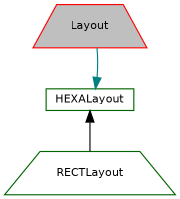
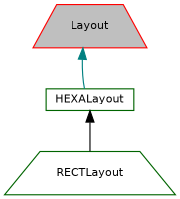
edge "Layout" -> "HEXALayout": reversed
